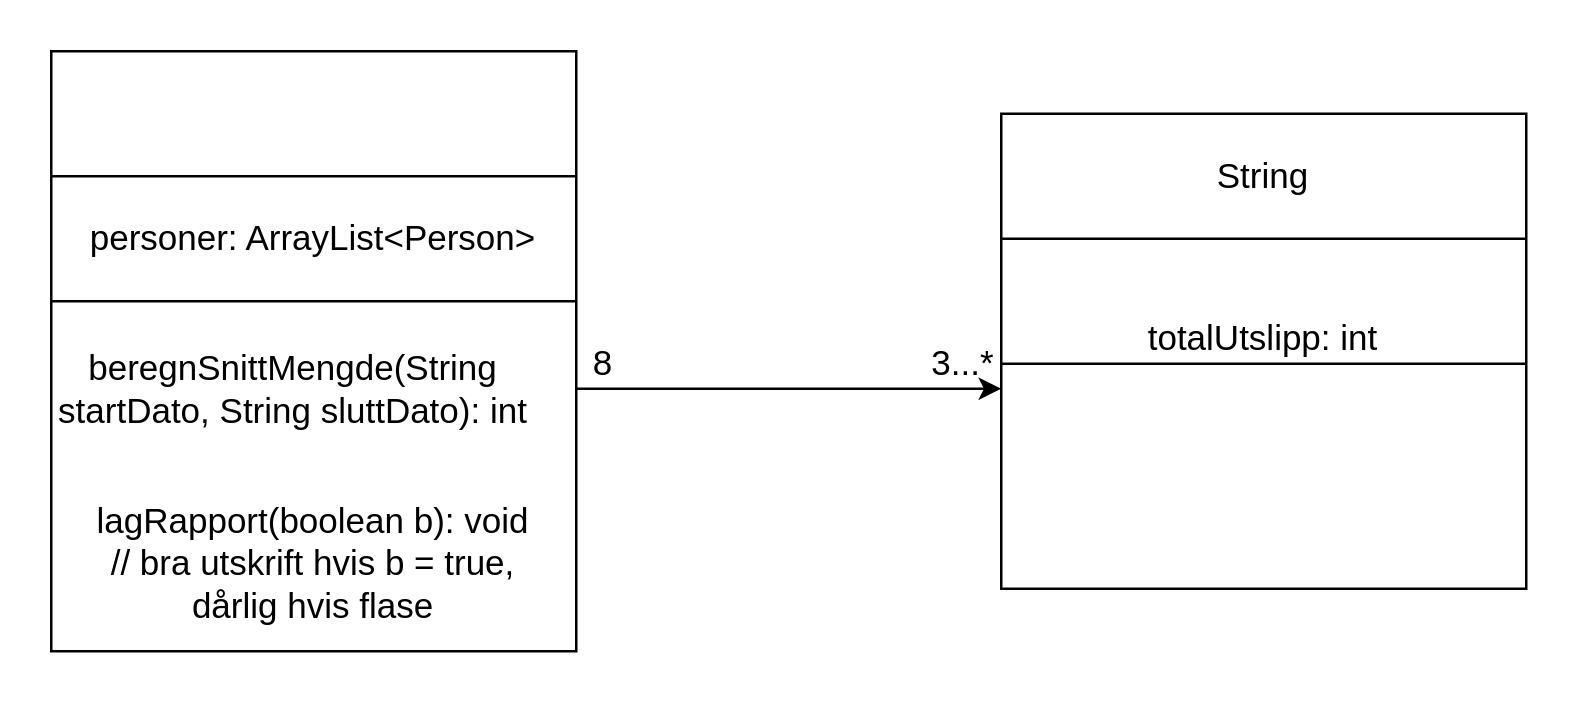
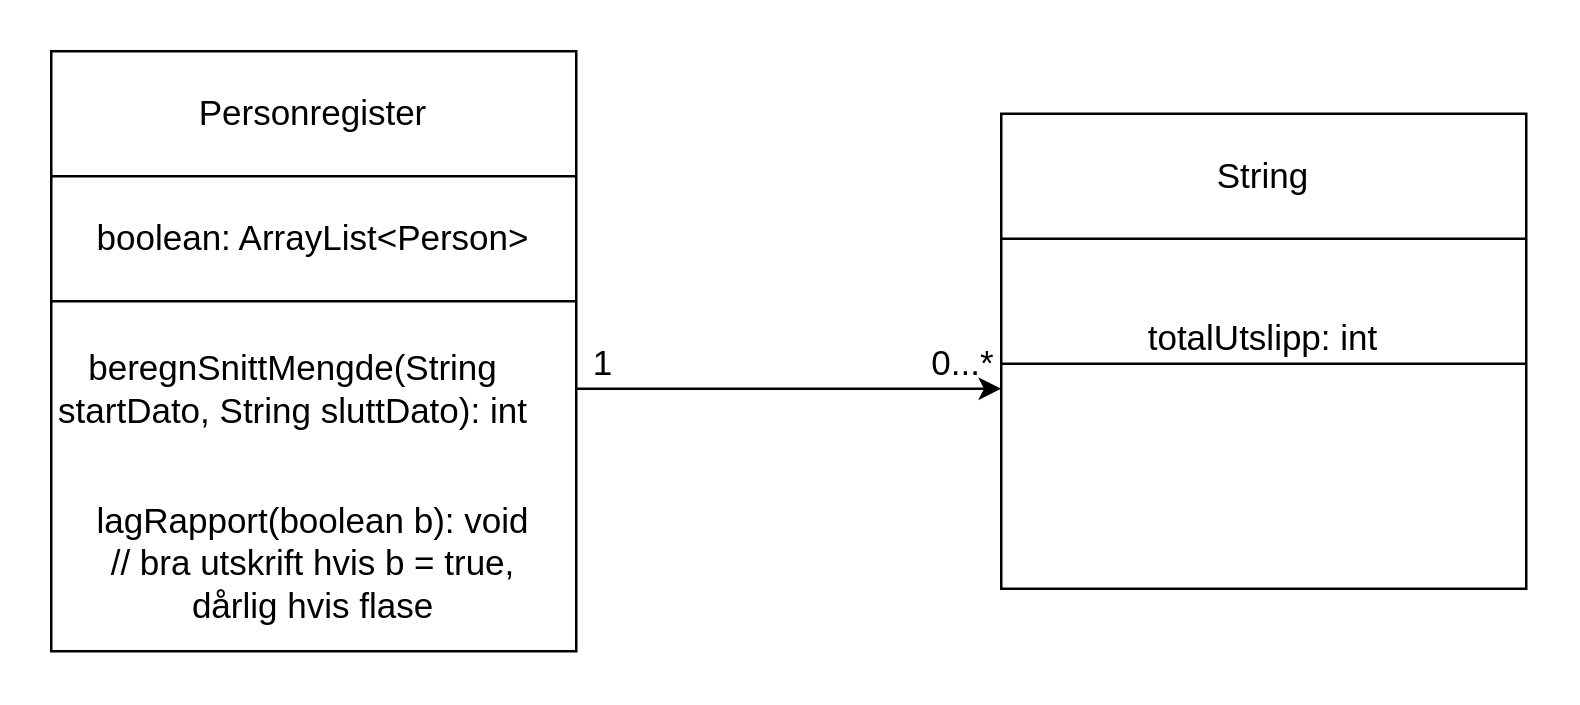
node "Personregister": added
node "personer: ArrayList<Person>": label "personer: ArrayList<Person>" -> "boolean: ArrayList<Person>"
node "8": label "8" -> "1"
node "3...*": label "3...*" -> "0...*"
